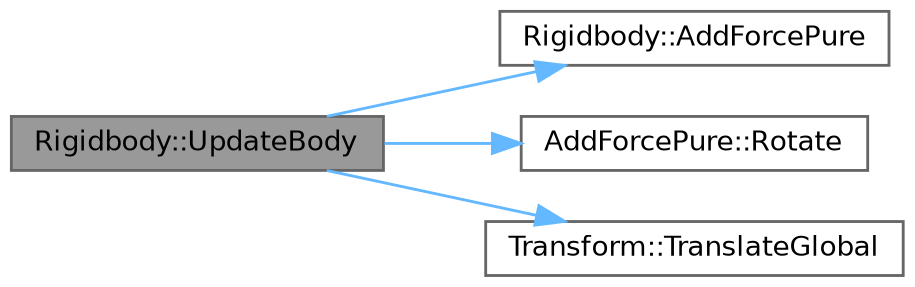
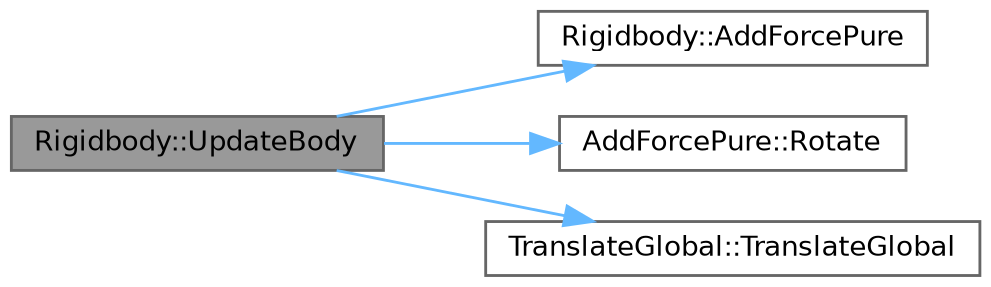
node "Transform::TranslateGlobal": label "Transform::TranslateGlobal" -> "TranslateGlobal::TranslateGlobal"
